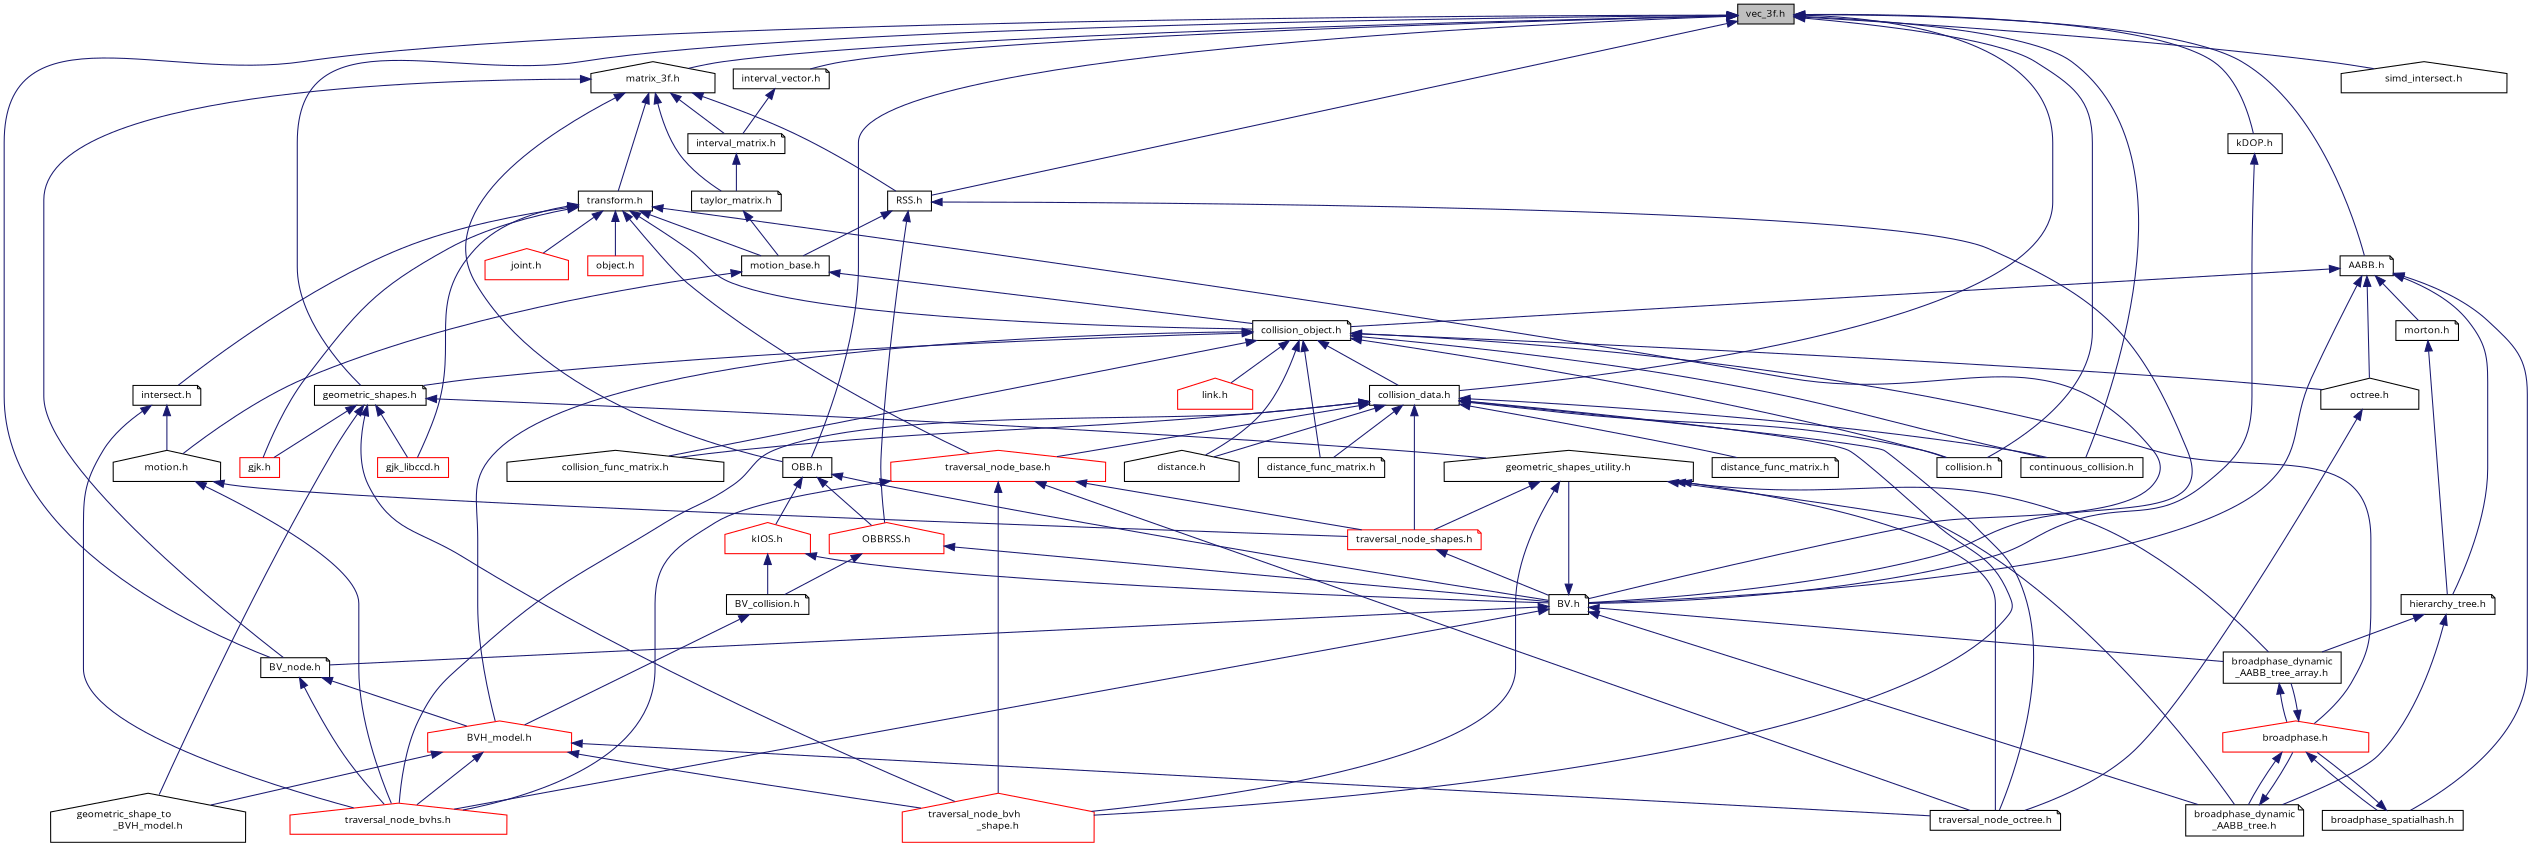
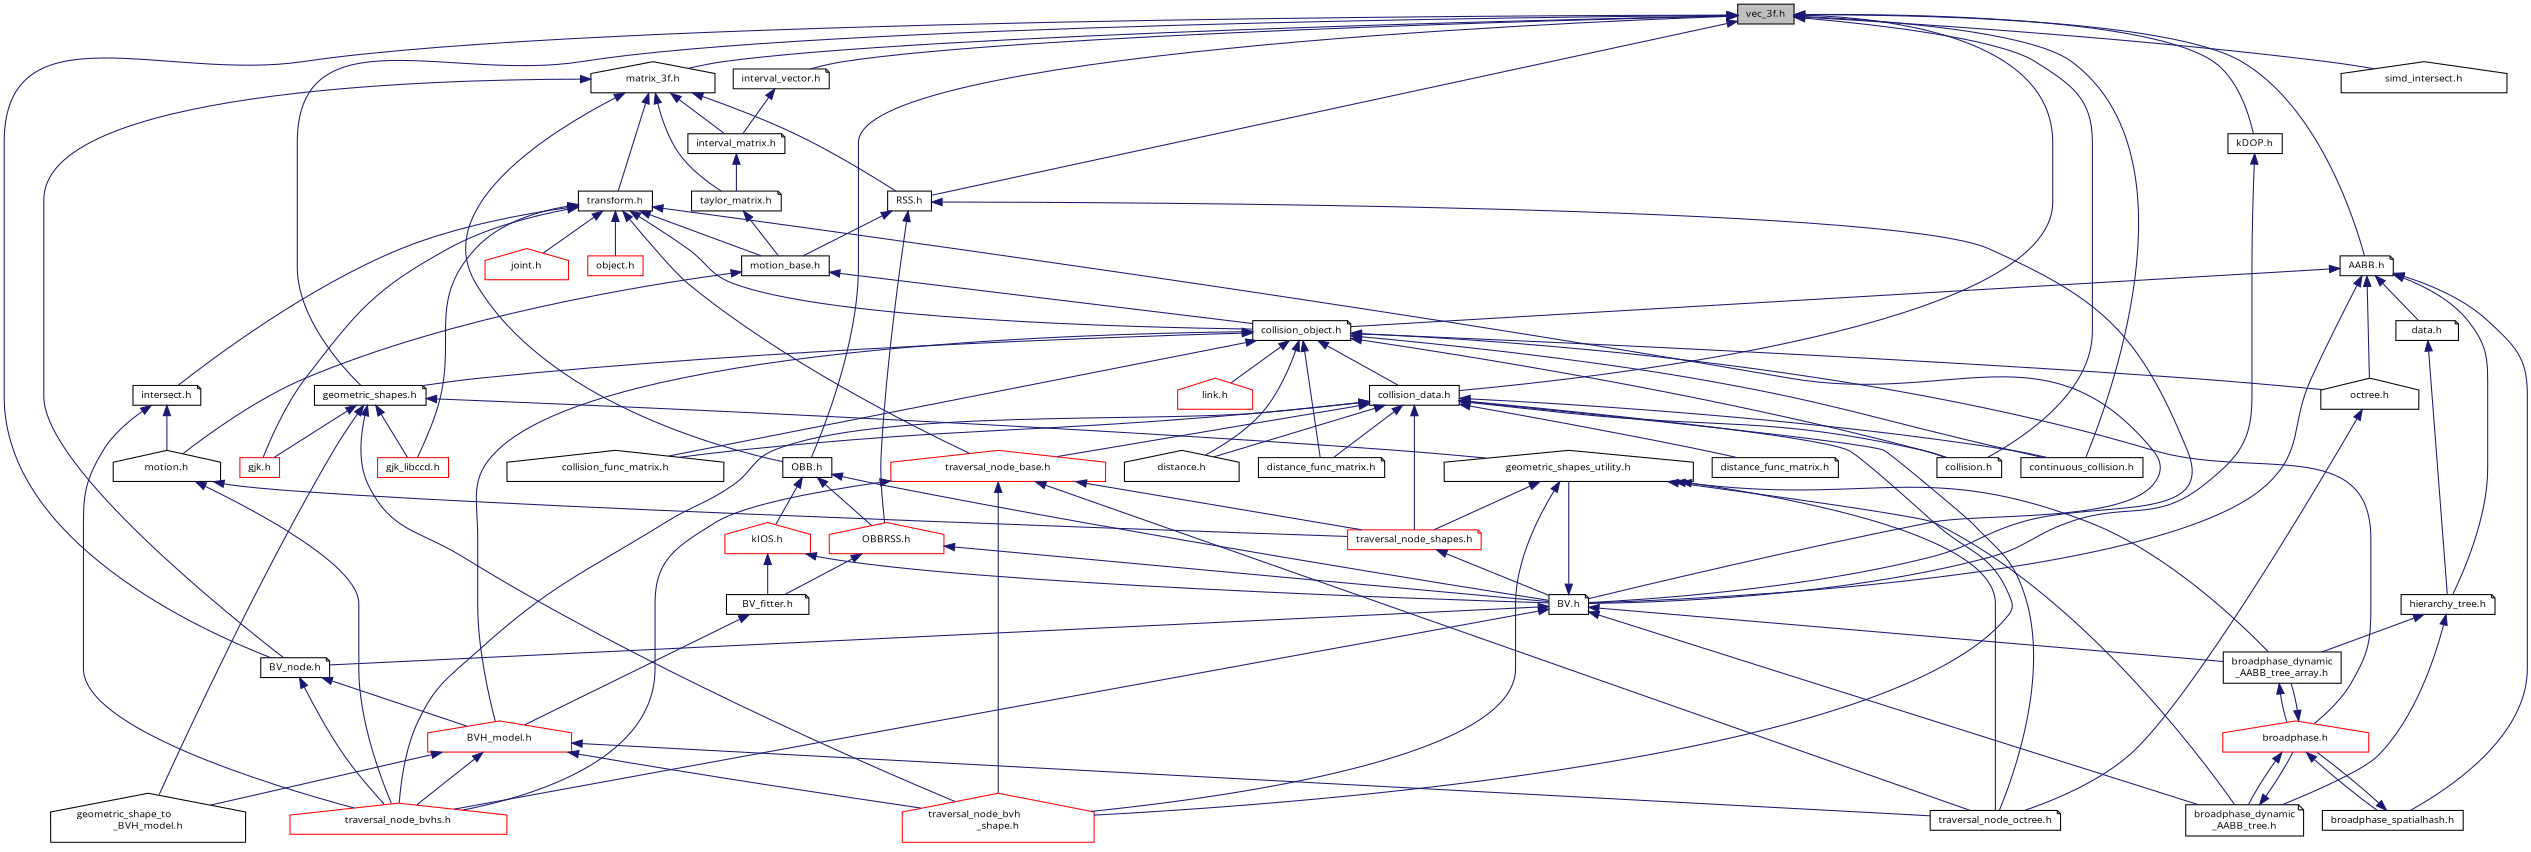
node "morton.h": label "morton.h" -> "data.h"
node "BV_collision.h": label "BV_collision.h" -> "BV_fitter.h"
